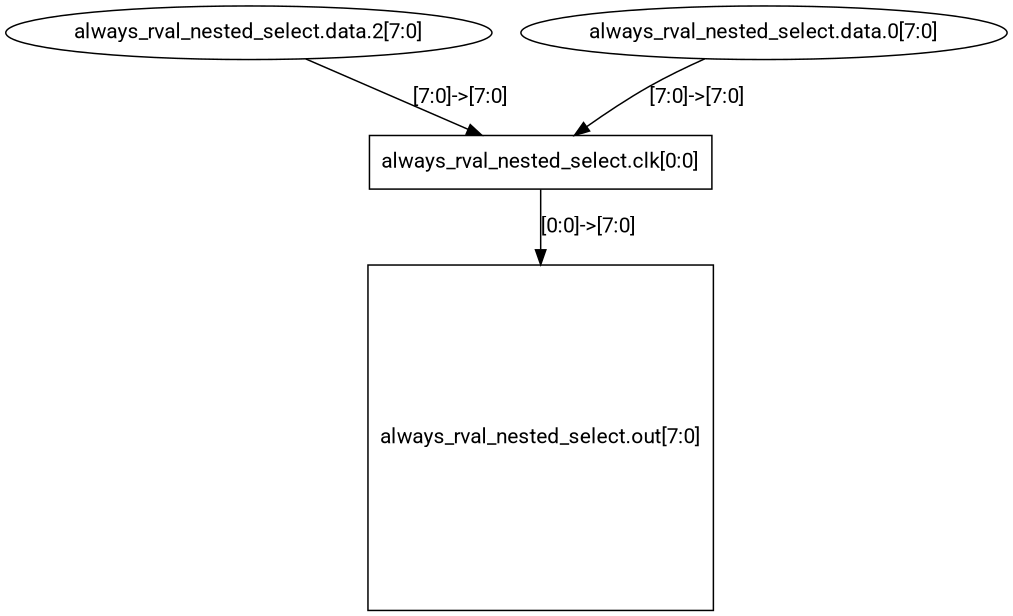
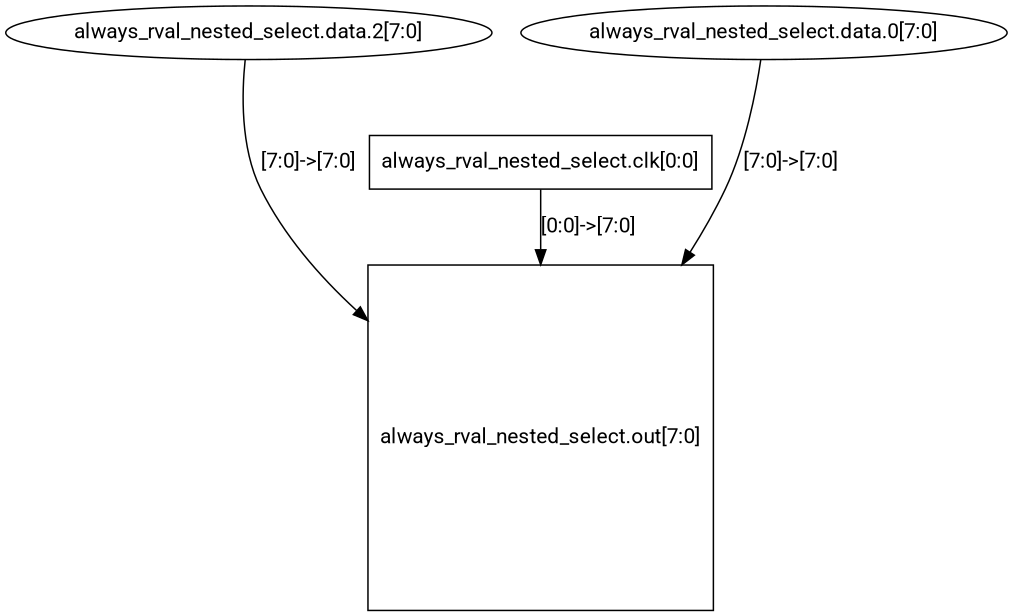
edge "always_rval_nested_select.data.0[7:0]" -> "always_rval_nested_select.clk[0:0]": now "always_rval_nested_select.data.0[7:0]" -> "always_rval_nested_select.out[7:0]"
edge "always_rval_nested_select.data.2[7:0]" -> "always_rval_nested_select.clk[0:0]": now "always_rval_nested_select.data.2[7:0]" -> "always_rval_nested_select.out[7:0]"
